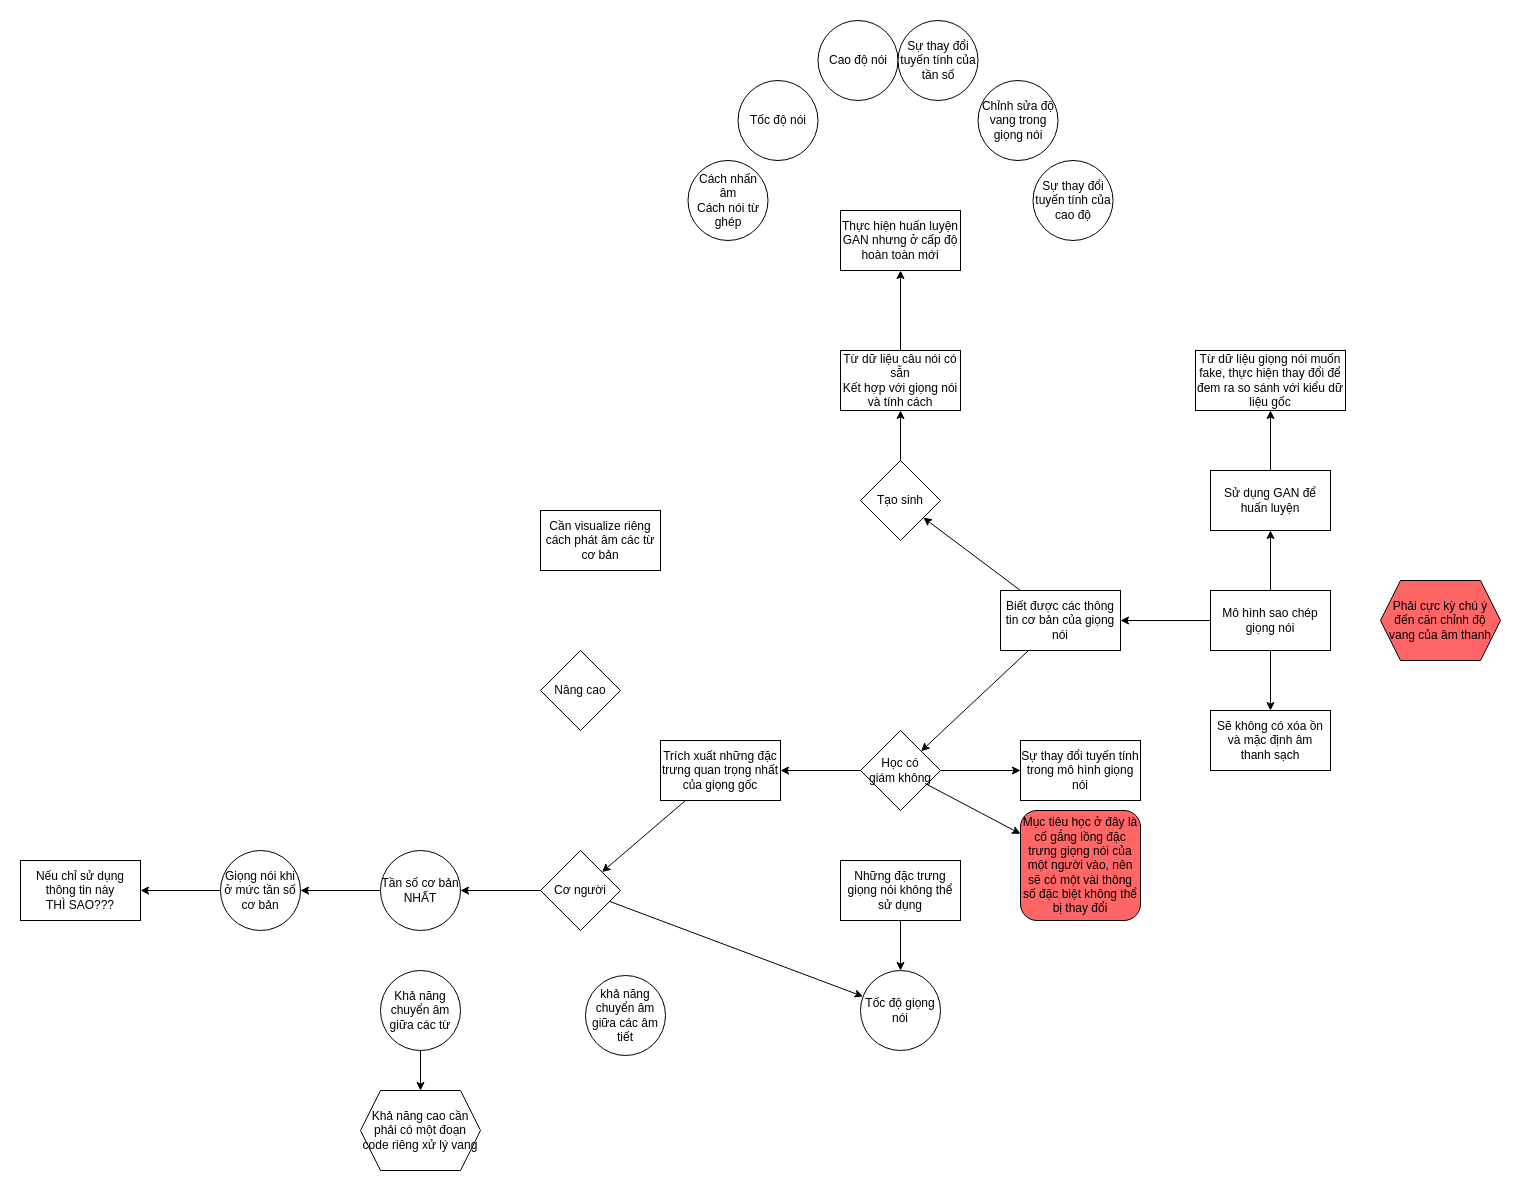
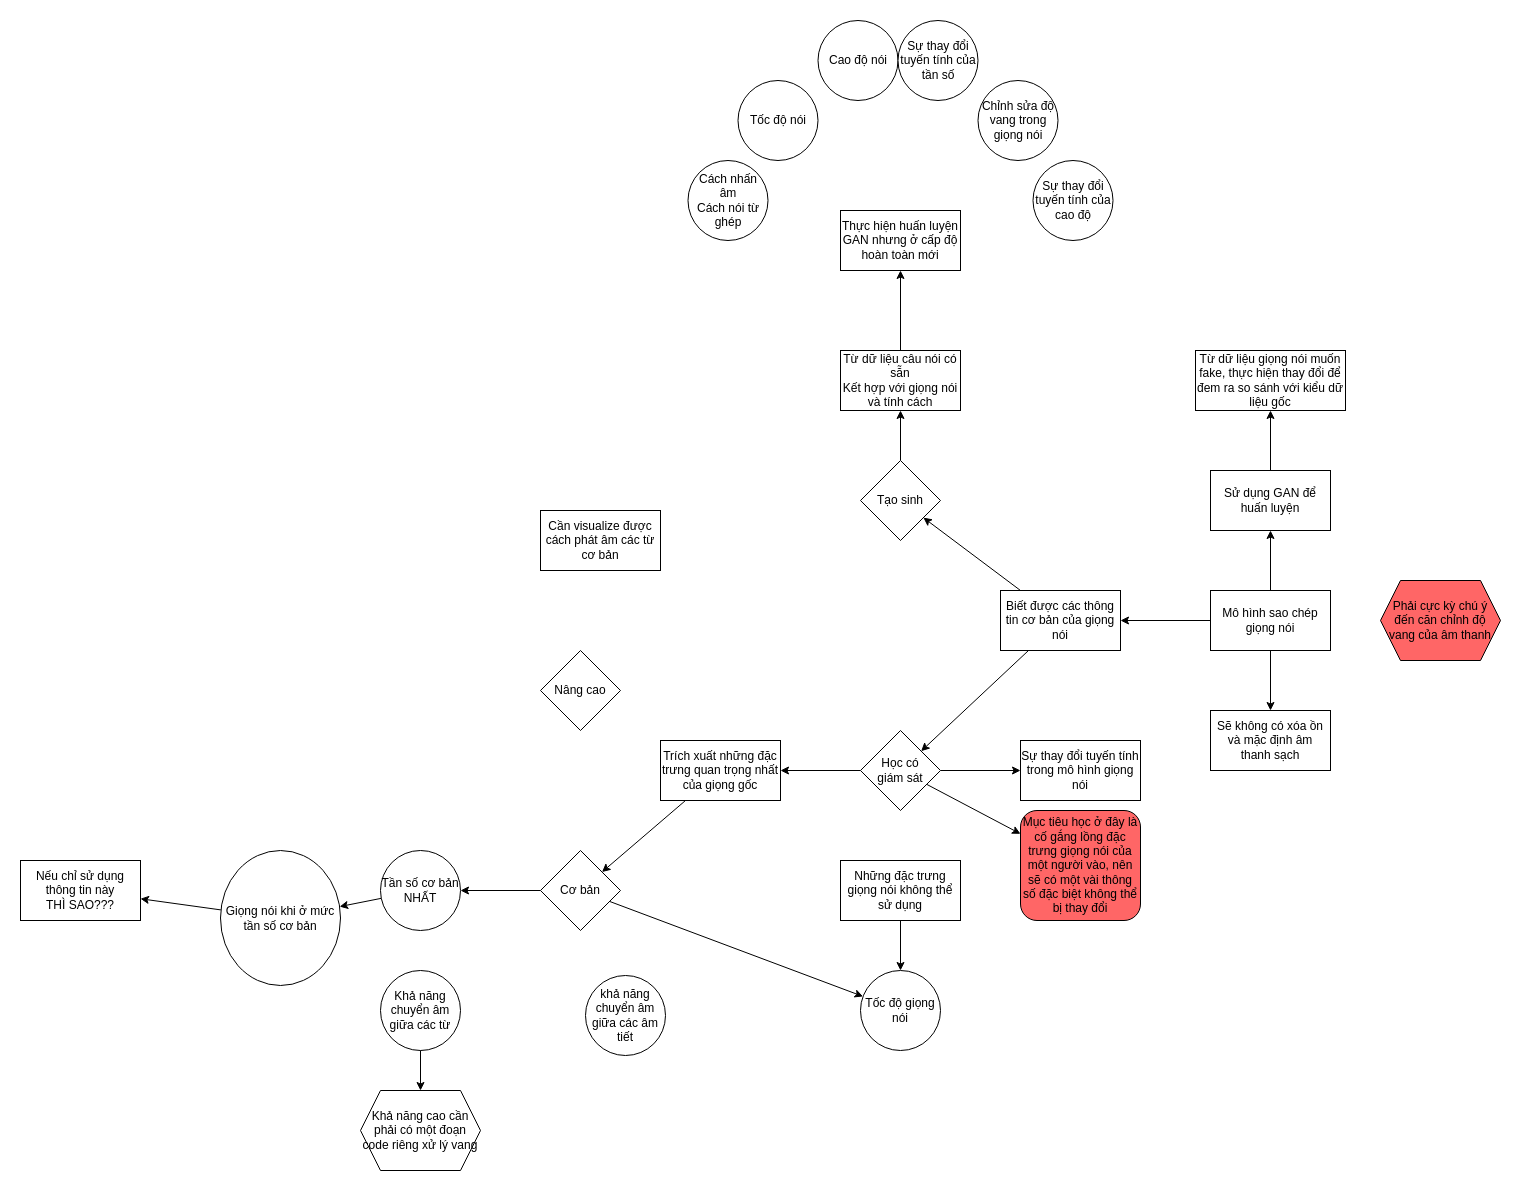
node "Cần visualize riêng cách phát âm các từ cơ bản": label "Cần visualize riêng cách phát âm các từ cơ bản" -> "Cần visualize được cách phát âm các từ cơ bản"
node "Học có giám không": label "Học có giám không" -> "Học có giám sát"
node "Giọng nói khi ở mức tần số cơ bản": size 80x80 -> 120x135
node "Cơ người": label "Cơ người" -> "Cơ bản"
